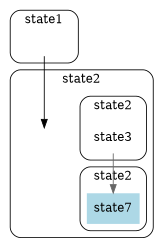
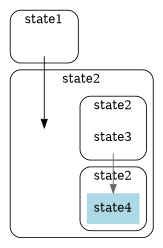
node "state7": label "state7" -> "state4"
